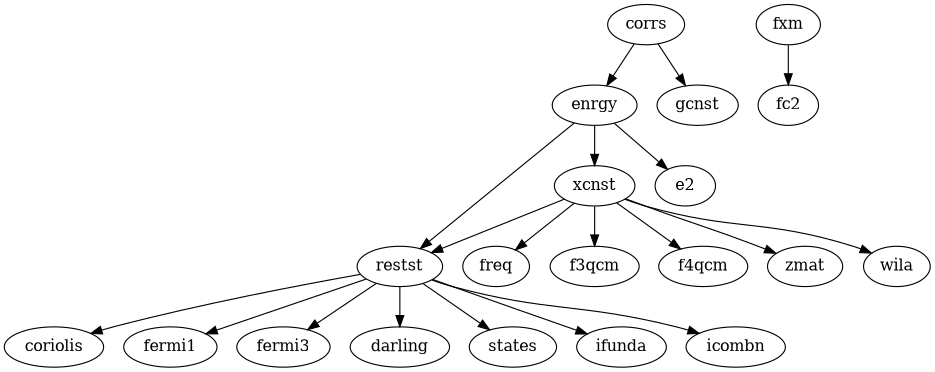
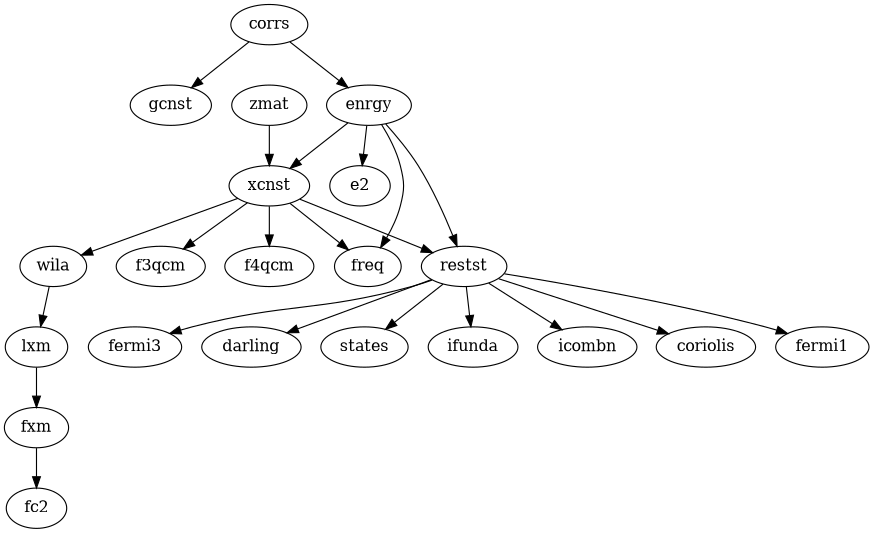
edge "enrgy" -> "freq": added
edge "xcnst" -> "zmat": reversed
node "lxm": added
